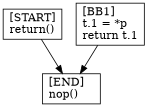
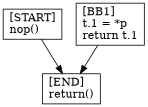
node "[START] return()": label "[START] return()" -> "[START] nop()"
node "[END] nop()": label "[END] nop()" -> "[END] return()"
